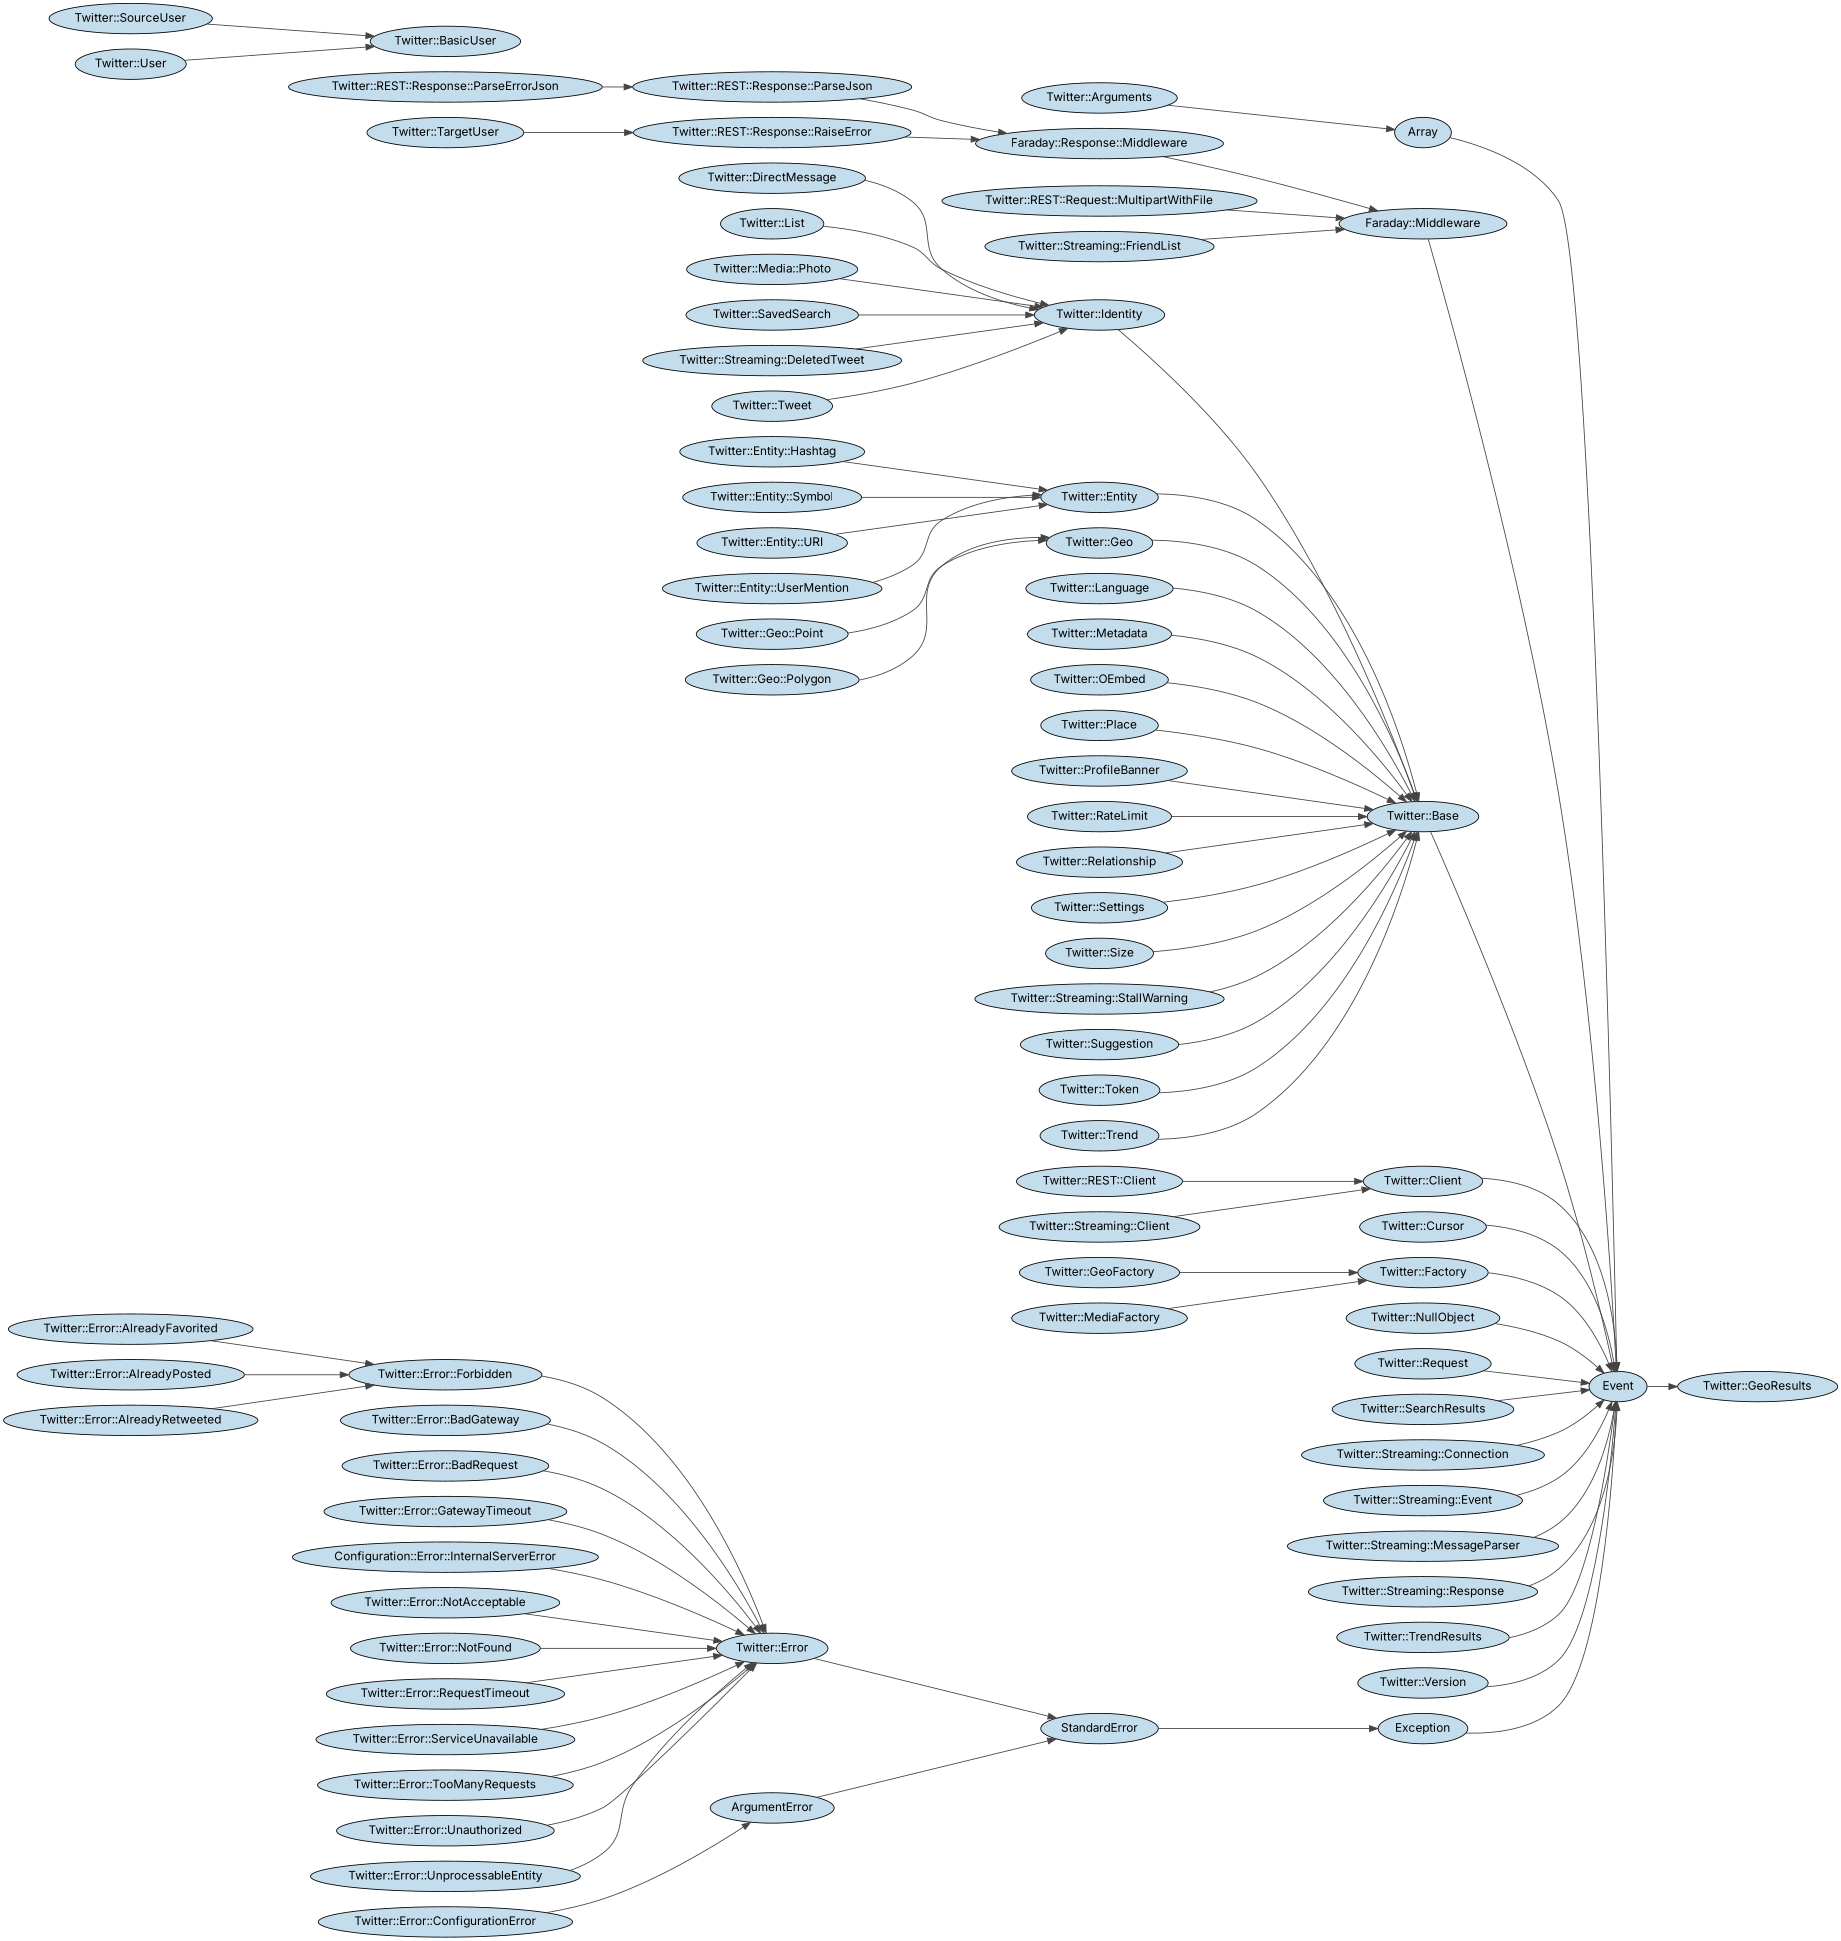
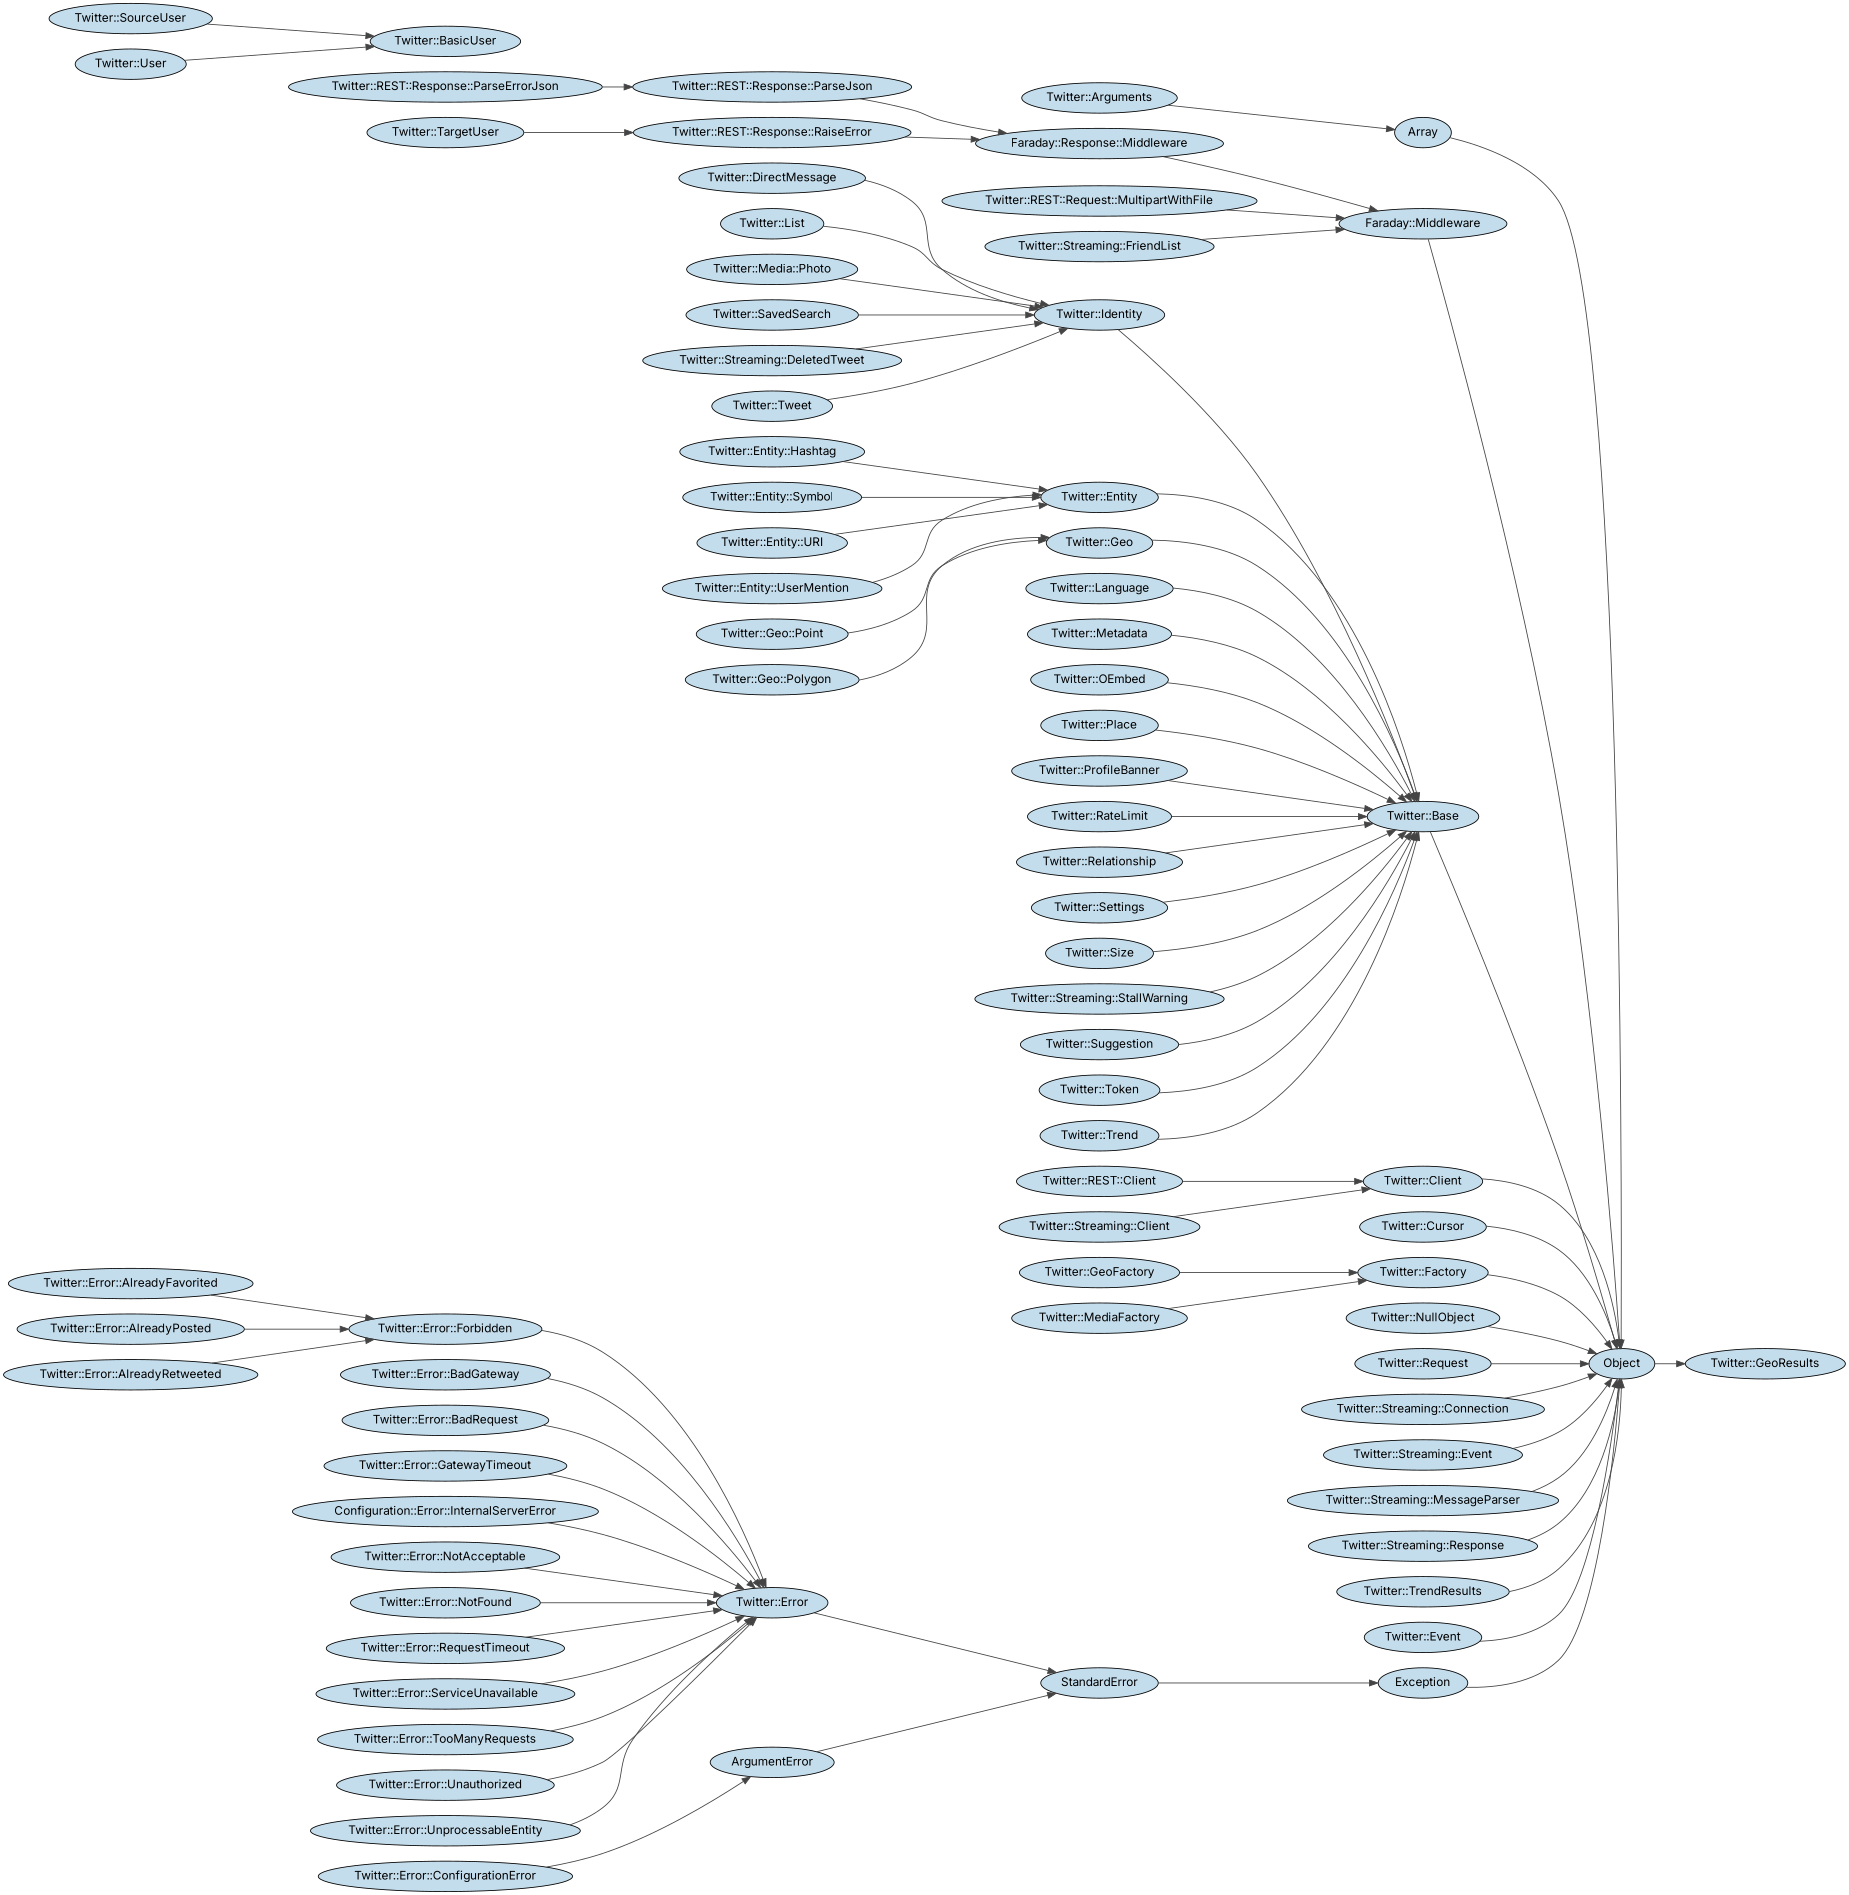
node "Event": label "Event" -> "Object"
node "Twitter::SearchResults": removed
node "Twitter::Version": label "Twitter::Version" -> "Twitter::Event"
